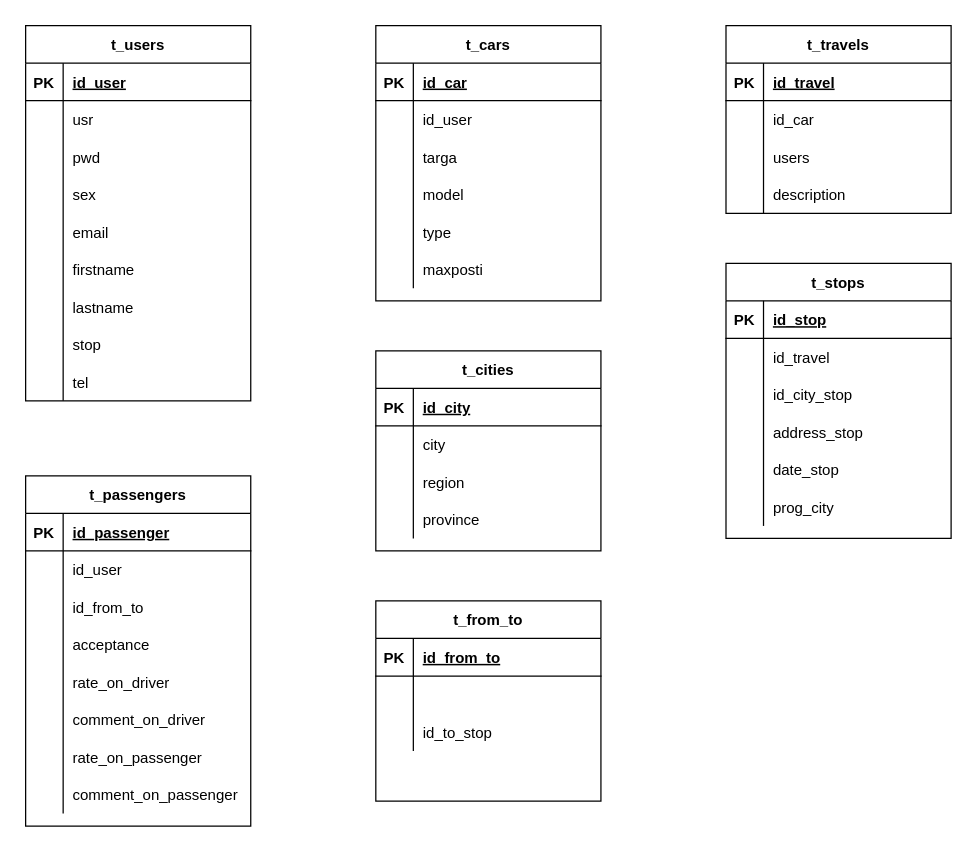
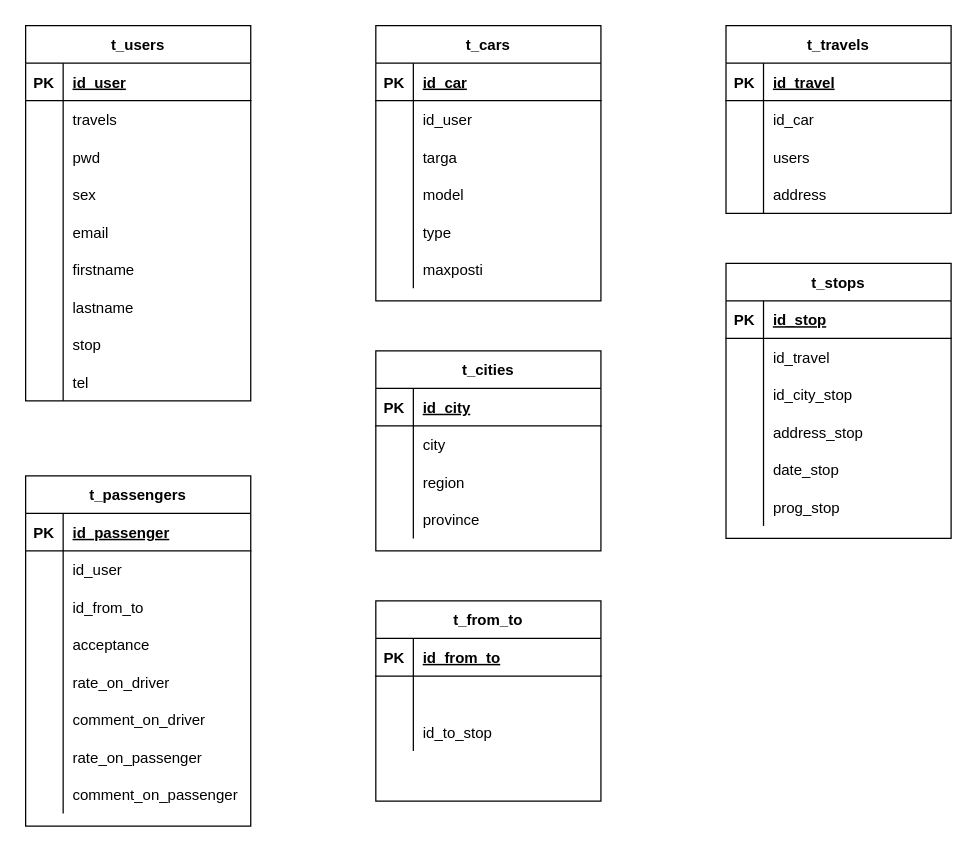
node "usr": label "usr" -> "travels"
node "description": label "description" -> "address"
node "prog_city": label "prog_city" -> "prog_stop"
